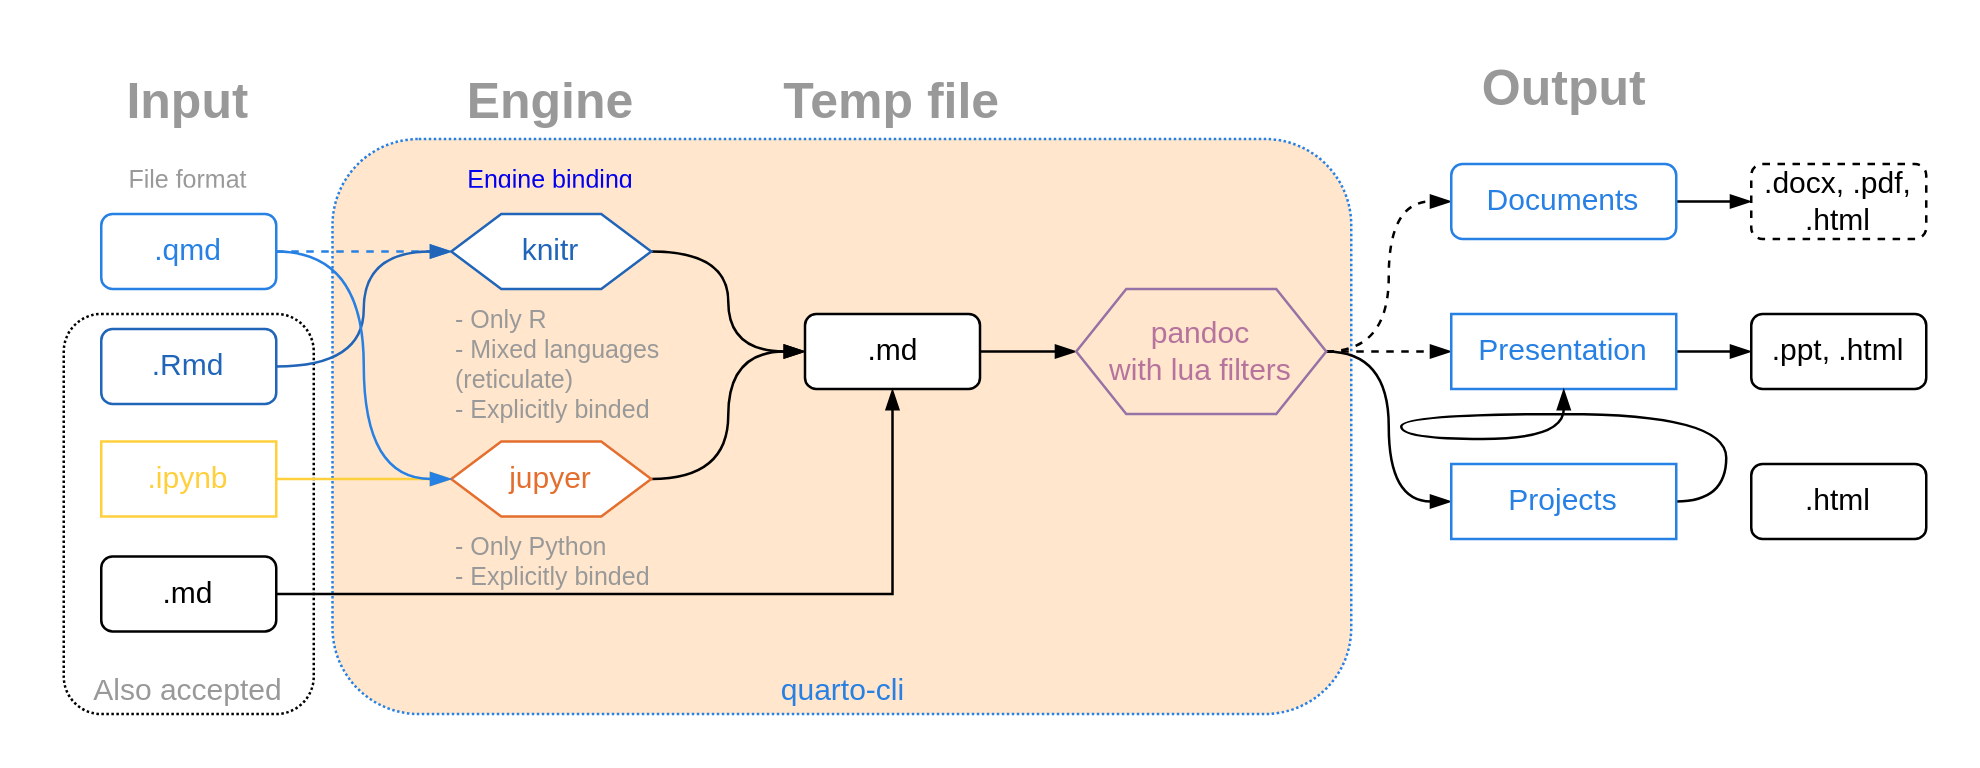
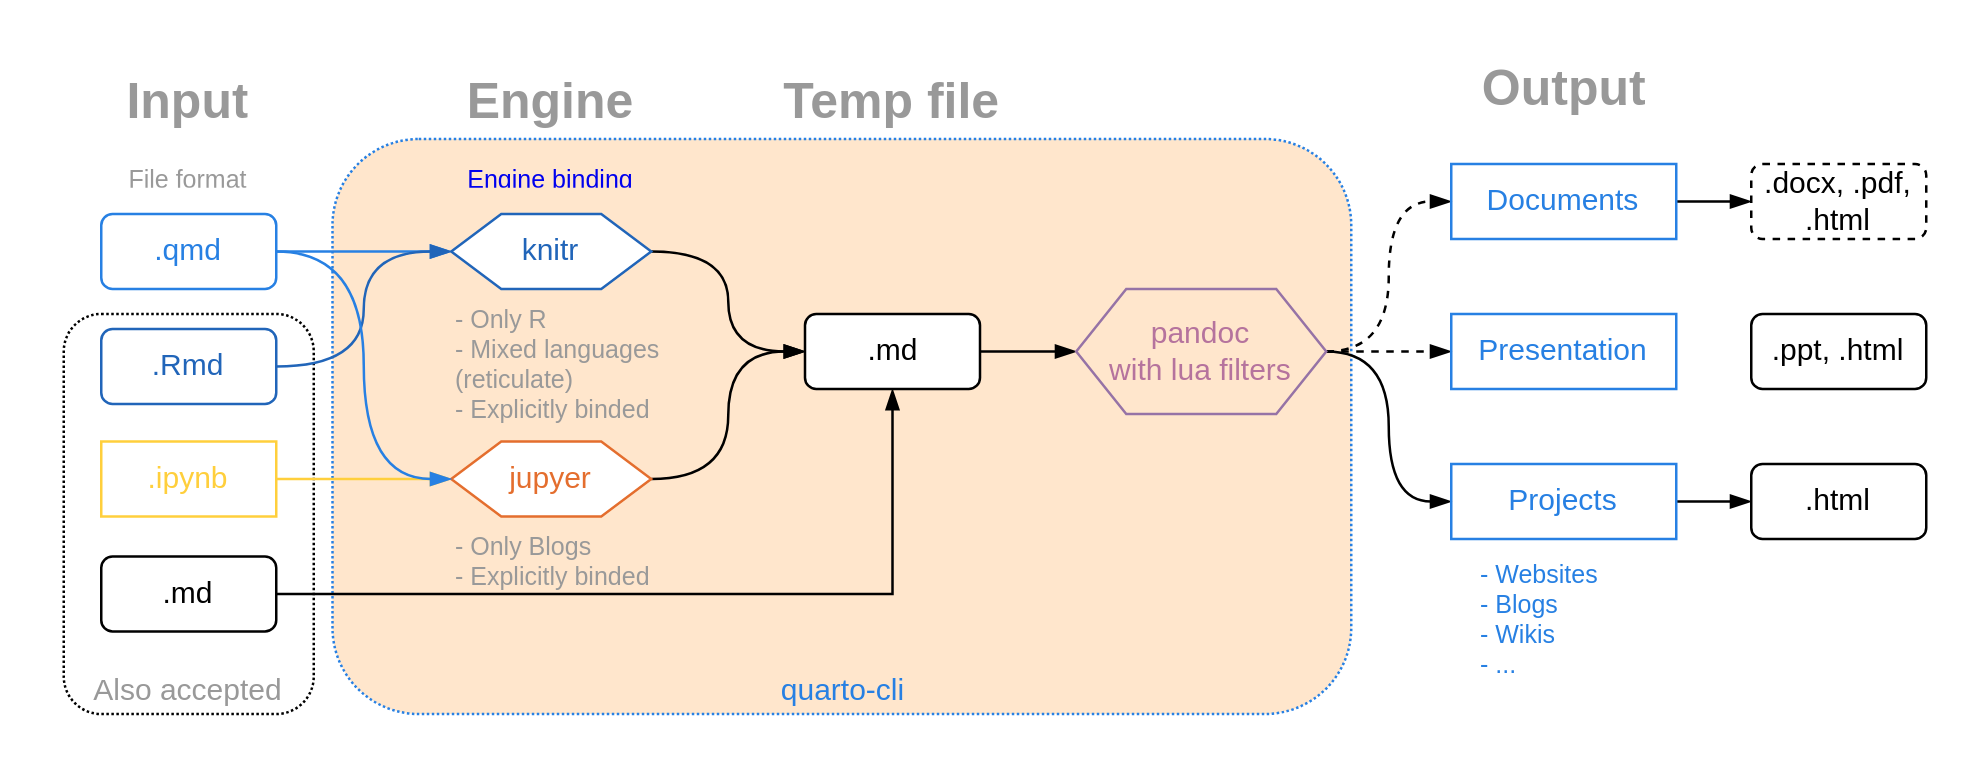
node "Documents": shape rounded rectangle -> rectangle
edge ".qmd" -> "knitr": style dashed -> solid
edge "Presentation" -> ".ppt, .html": removed
edge "Projects" -> "Presentation": now "Projects" -> ".html"
node "- Only Python - Explicitly binded": label "- Only Python - Explicitly binded" -> "- Only Blogs - Explicitly binded"
node "- Websites - Blogs - Wikis - ...": added
